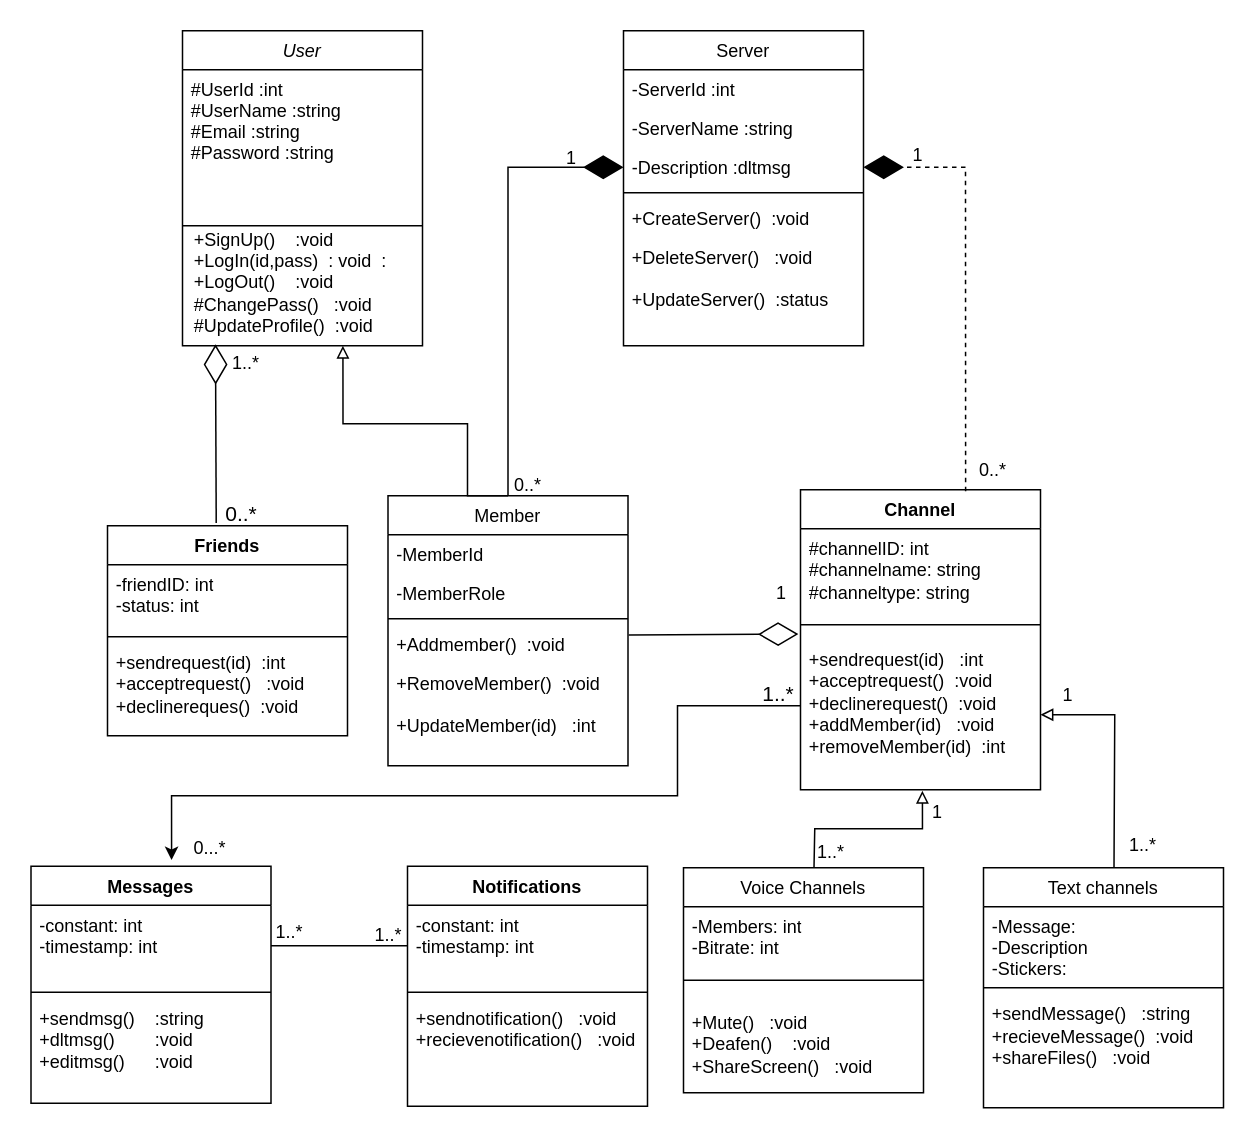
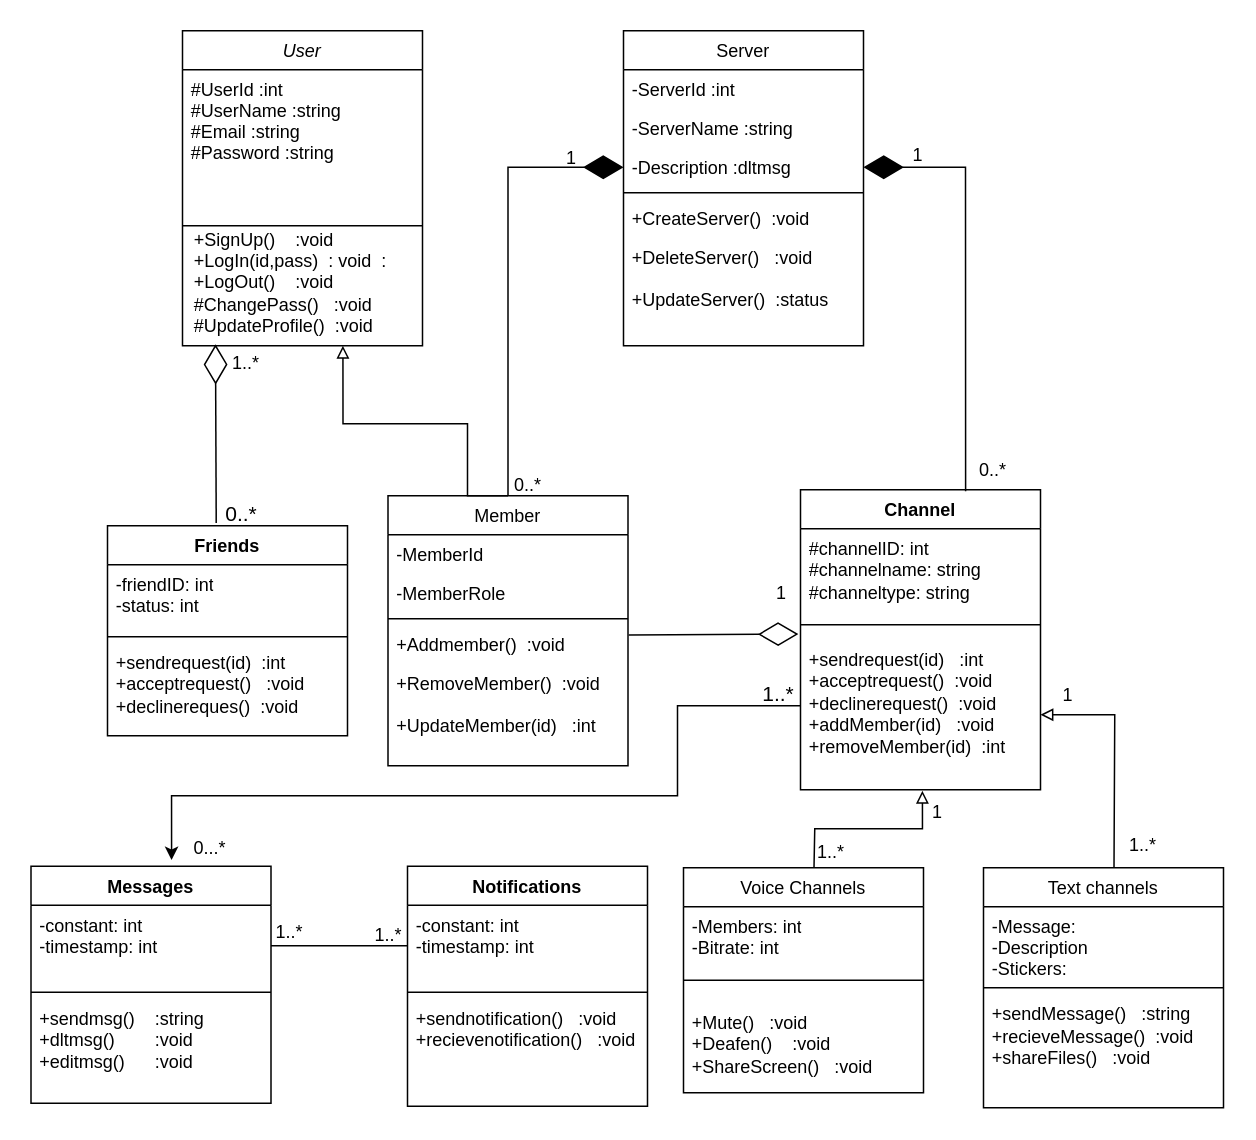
edge "Channel" -> "-Description :dltmsg": style dashed -> solid
